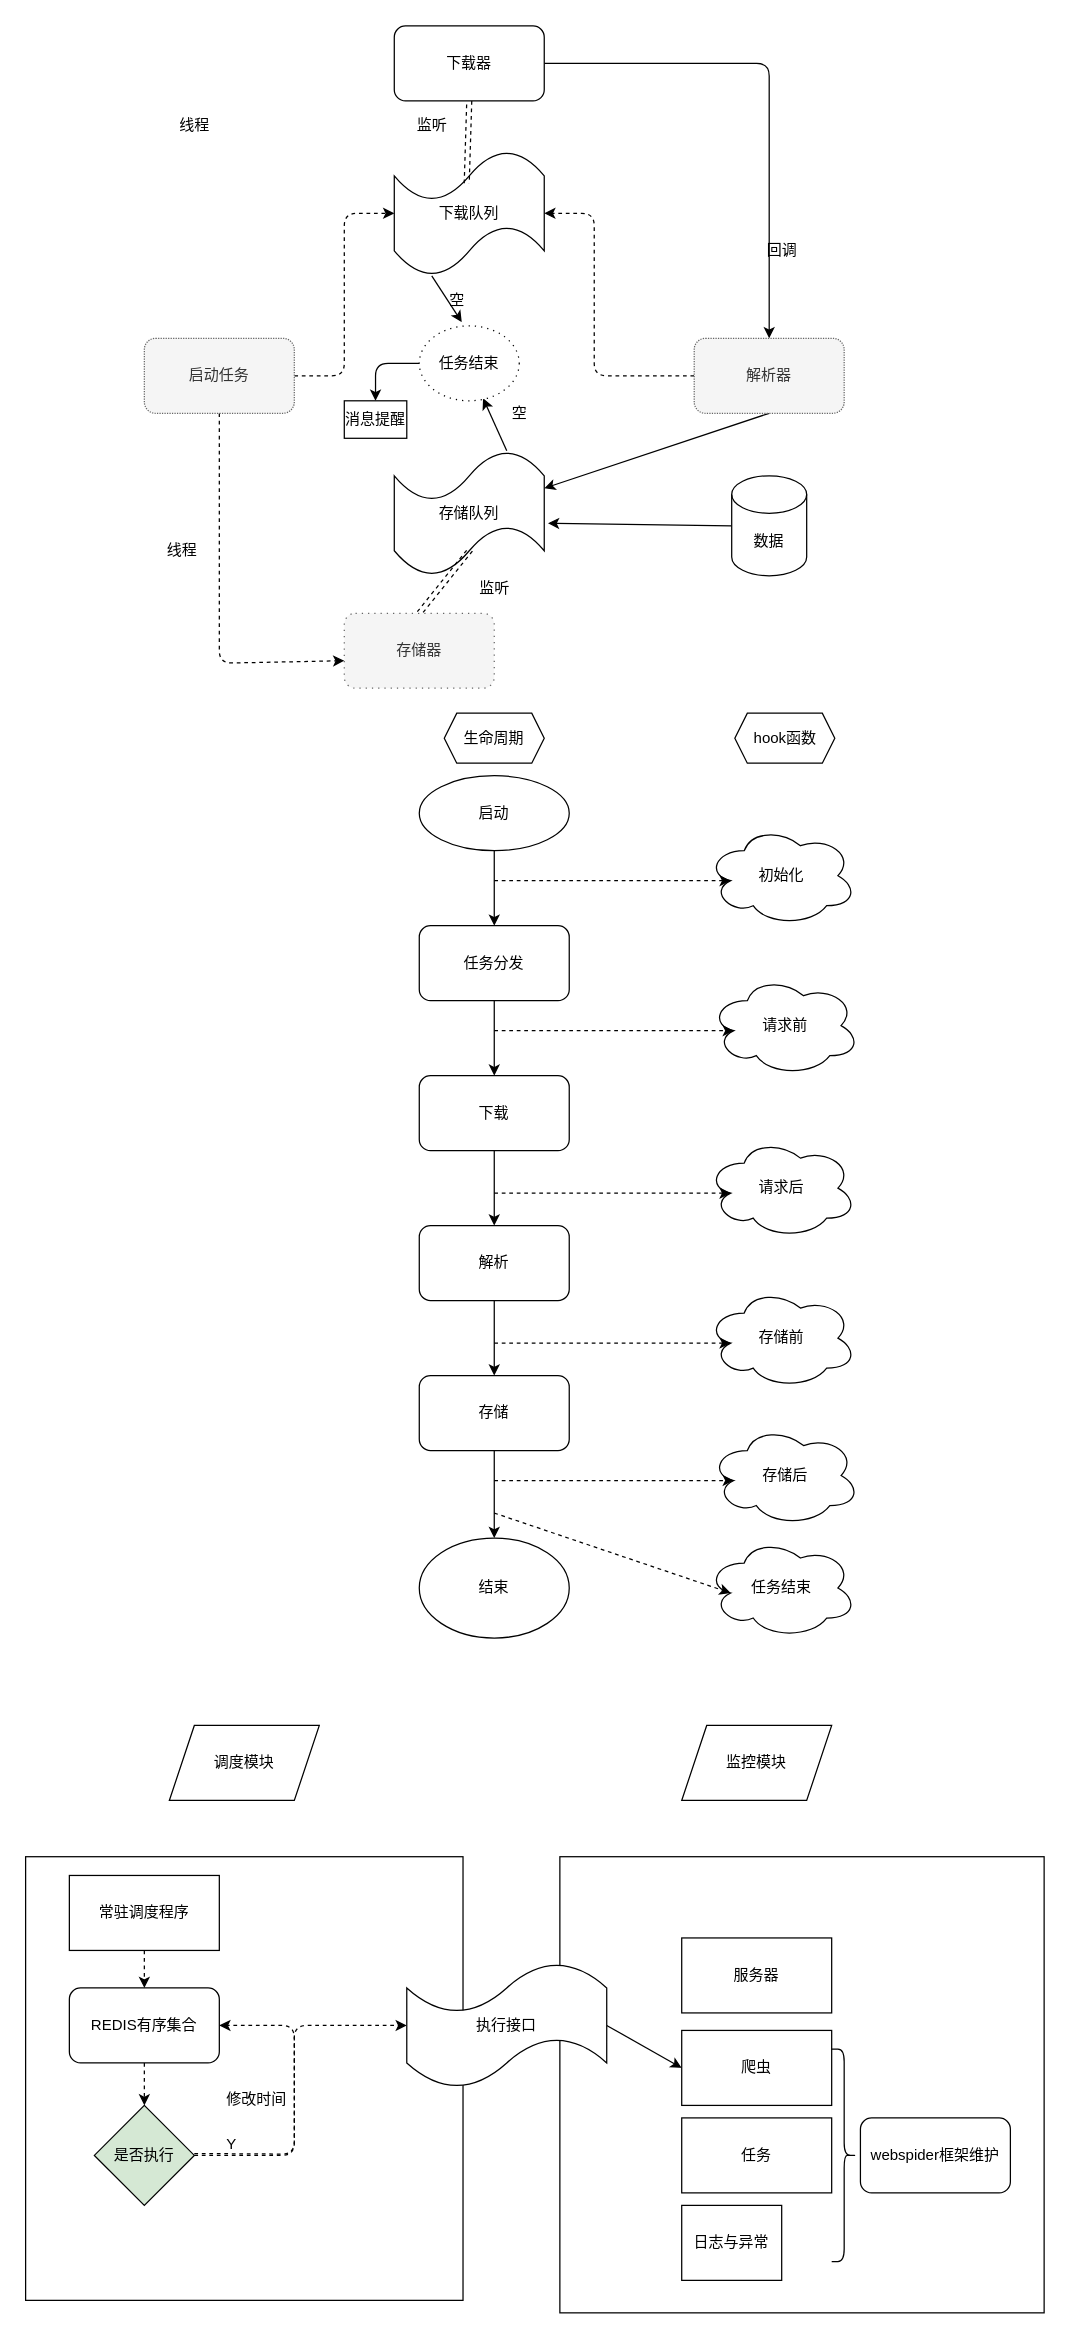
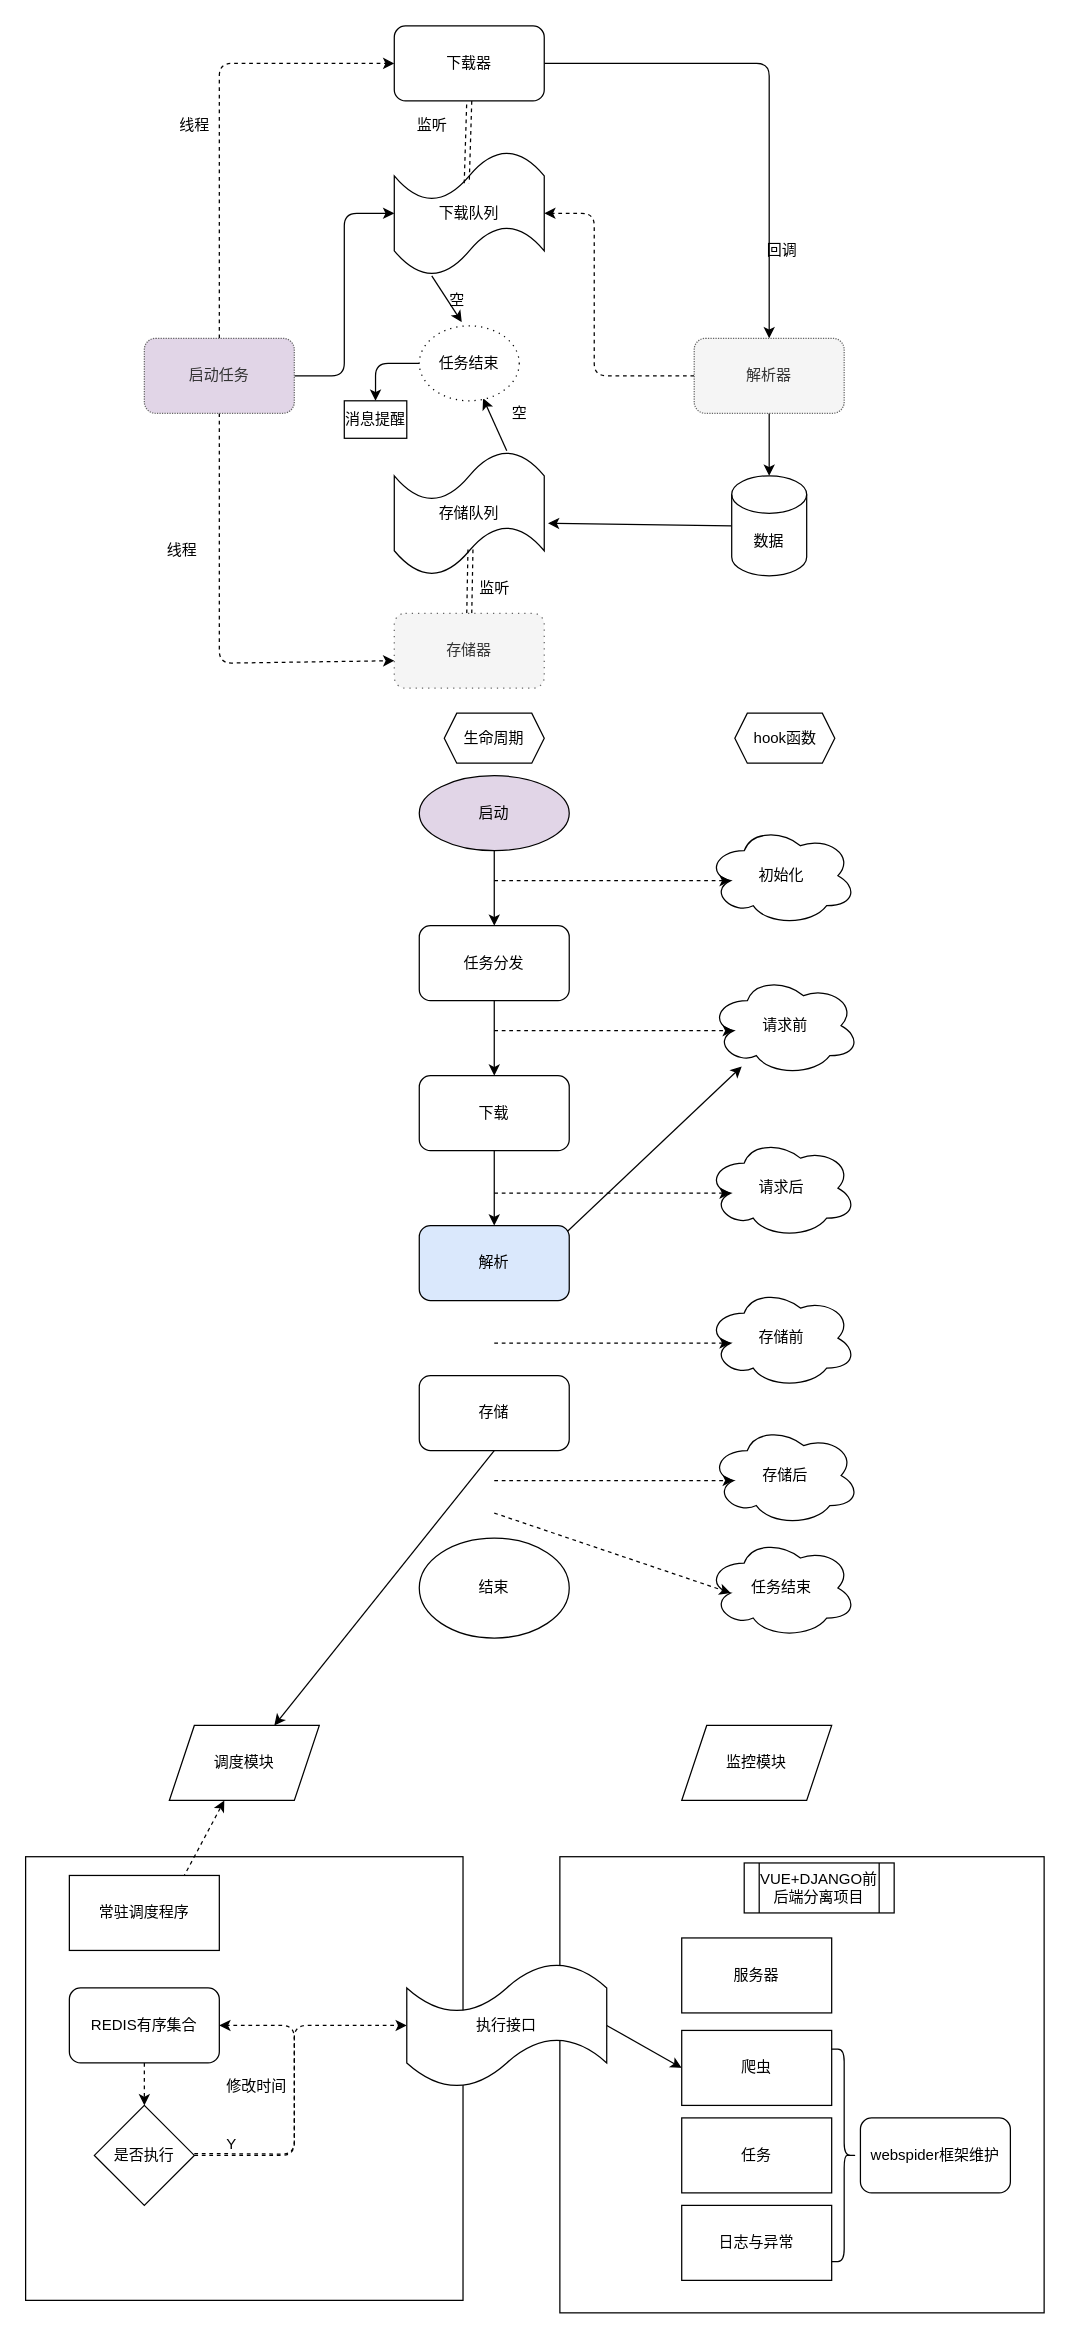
edge "启动任务" -> "下载器": added
edge "启动任务" -> "下载队列": style dashed -> solid
node "启动任务": fillcolor #f5f5f5 -> #e1d5e7
edge "解析器" -> "存储队列": now "解析器" -> "数据"
node "存储器": moved (419, 651) -> (469, 651)
node "启动": fillcolor #ffffff -> #e1d5e7
node "解析": fillcolor #ffffff -> #dae8fc
edge "解析" -> "存储": now "解析" -> "请求前"
edge "存储" -> "结束": now "存储" -> "调度模块"
node "VUE+DJANGO前后端分离项目": added
edge "常驻调度程序" -> "REDIS有序集合": now "常驻调度程序" -> "调度模块"
node "修改时间": moved (257, 2099) -> (257, 2087)
node "是否执行": fillcolor #d5e8d4 -> #ffffff
node "日志与异常": size 100x75 -> 150x75
